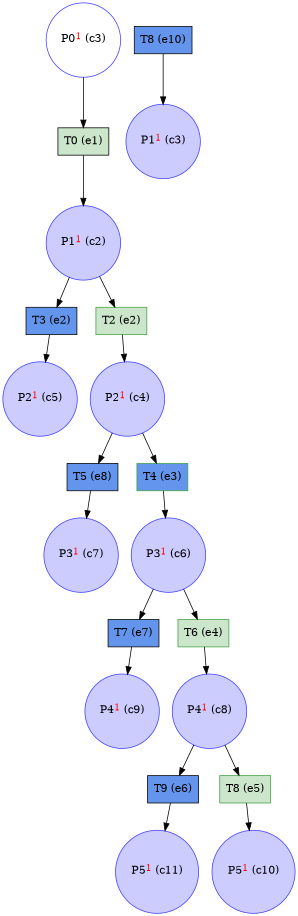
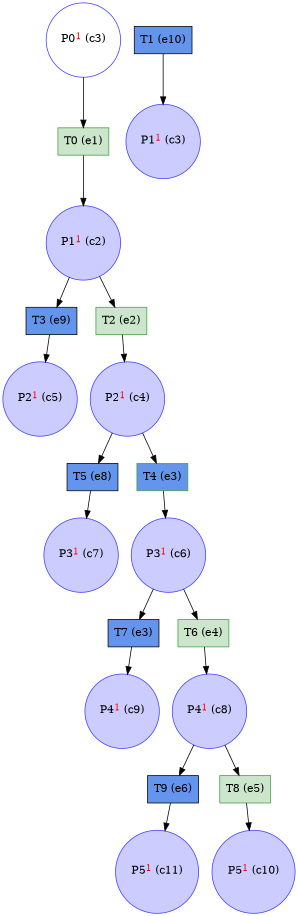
node "T8 (e10)": label "T8 (e10)" -> "T1 (e10)"
node "T0 (e1)": color black -> #409f40
node "T3 (e2)": label "T3 (e2)" -> "T3 (e9)"
node "T7 (e7)": label "T7 (e7)" -> "T7 (e3)"
